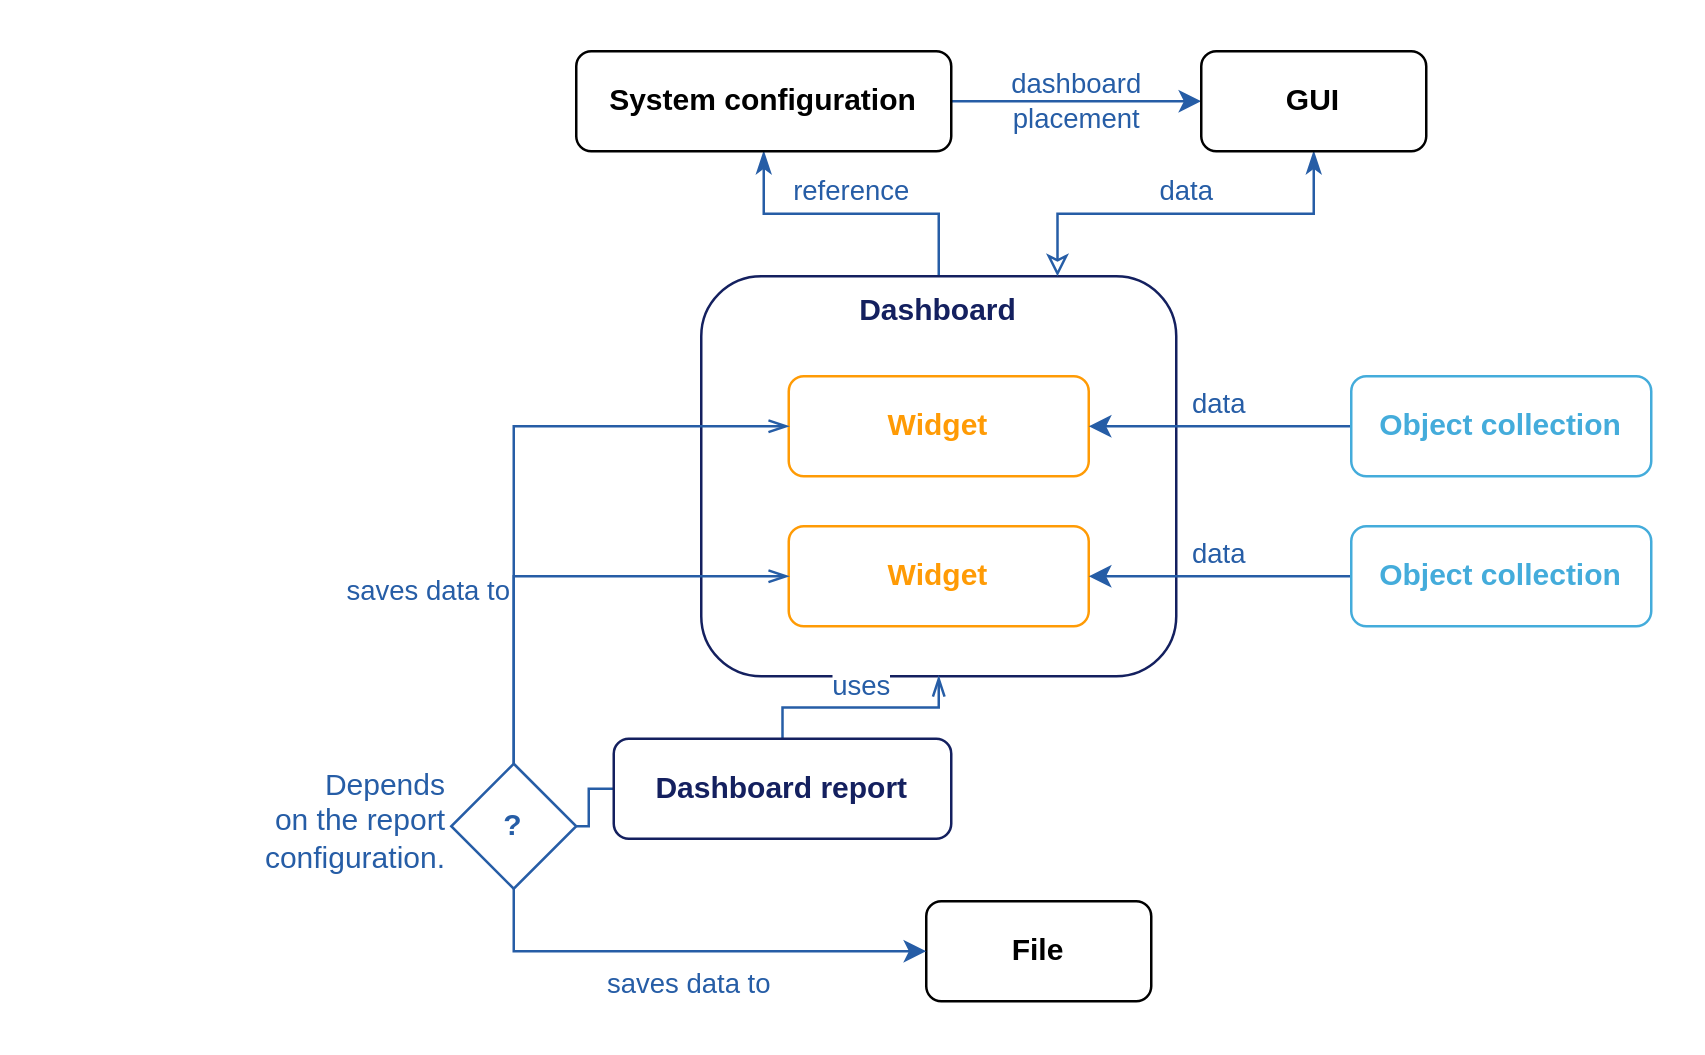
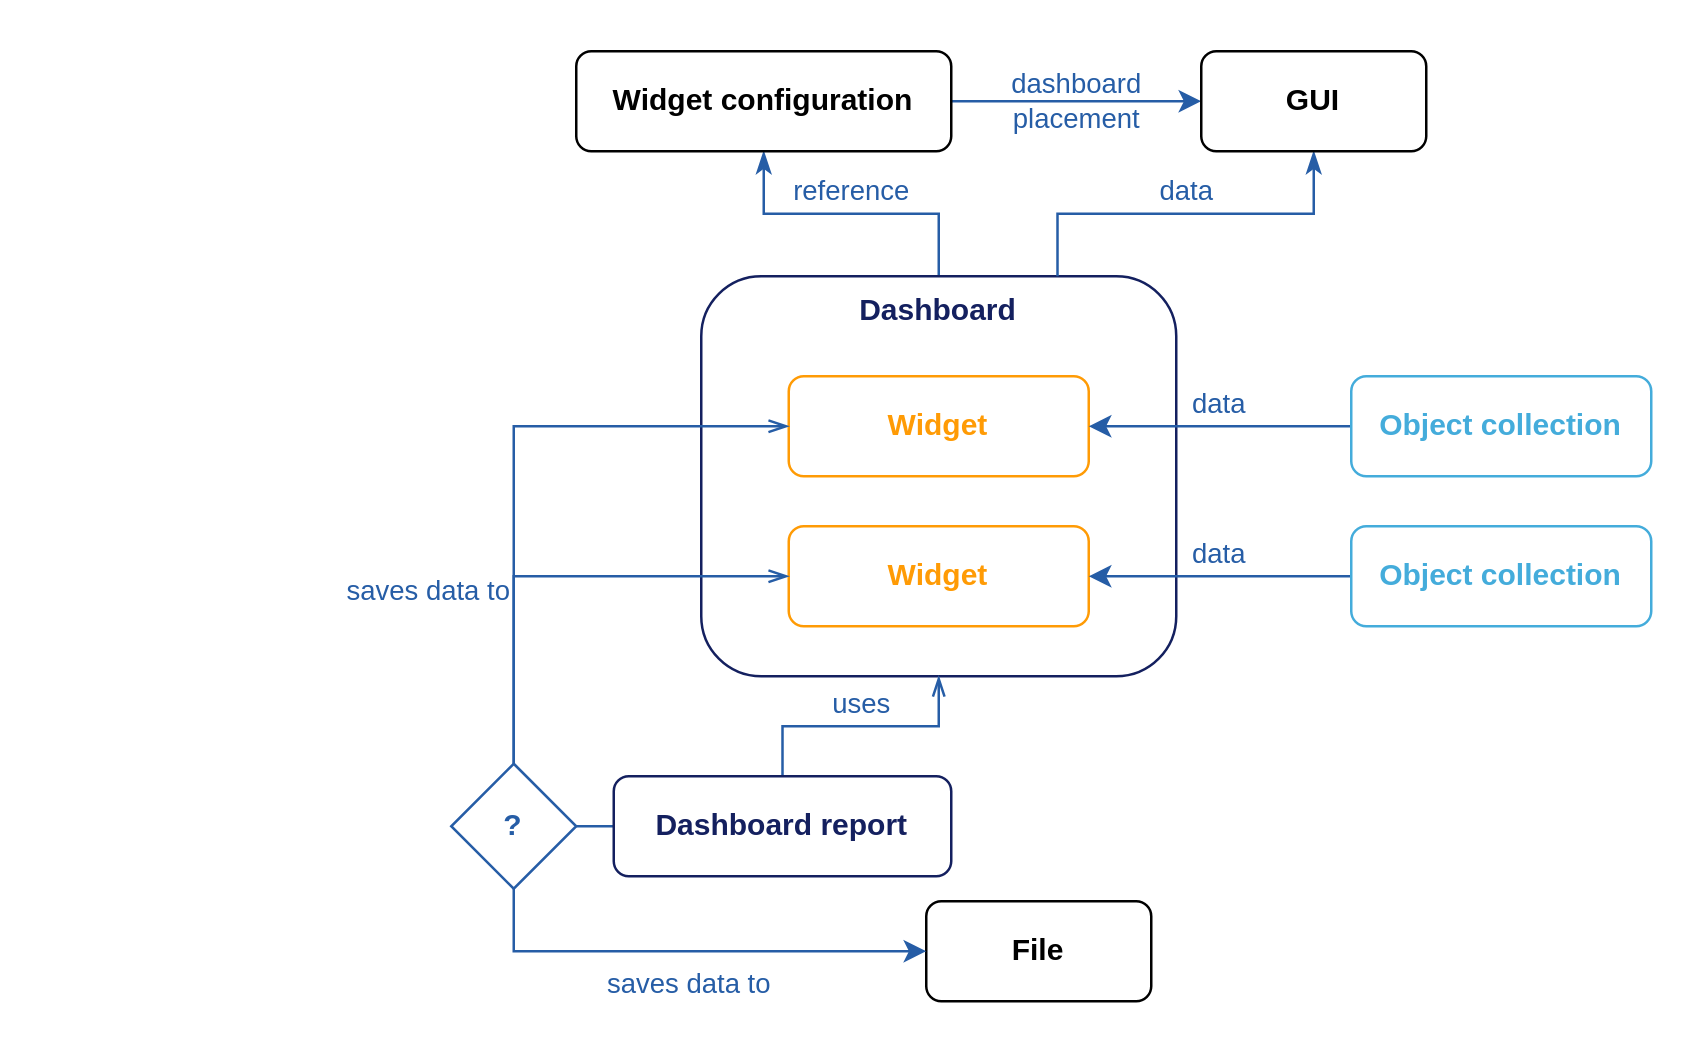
node "System configuration": label "System configuration" -> "Widget configuration"
edge "GUI" -- "Dashboard": arrowhead classic -> none
node "Dashboard report": moved (783, 789) -> (783, 826)
node "Depends on the report configuration.": removed
